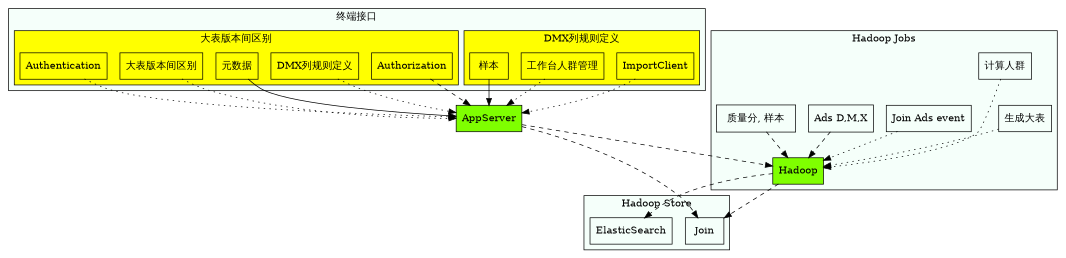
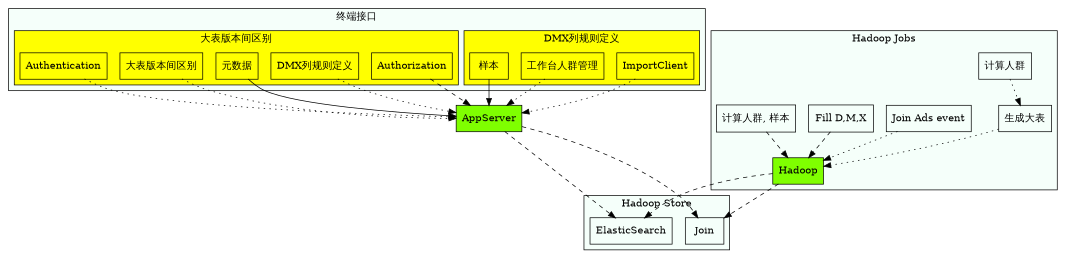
node "质量分, 样本": label "质量分, 样本" -> "计算人群, 样本"
node "Ads D,M,X": label "Ads D,M,X" -> "Fill D,M,X"
edge "AppServer" -> "Hadoop": now "AppServer" -> "ElasticSearch"
edge "计算人群" -> "Hadoop": now "计算人群" -> "生成大表"
